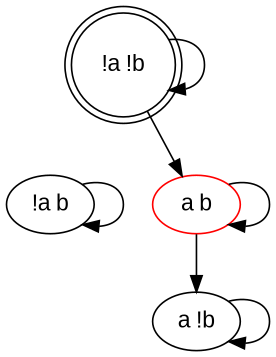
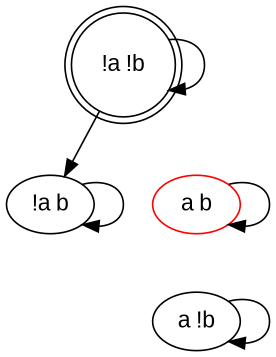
edge "!a !b" -> "a b": now "!a !b" -> "!a b"
edge "a b" -> "a !b": removed
